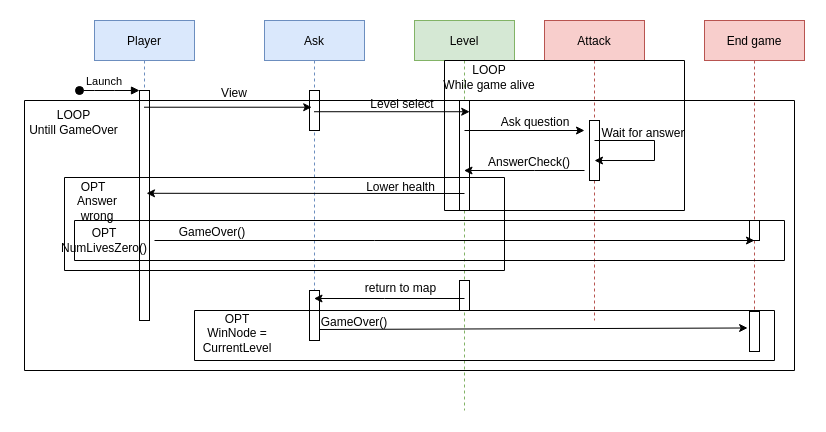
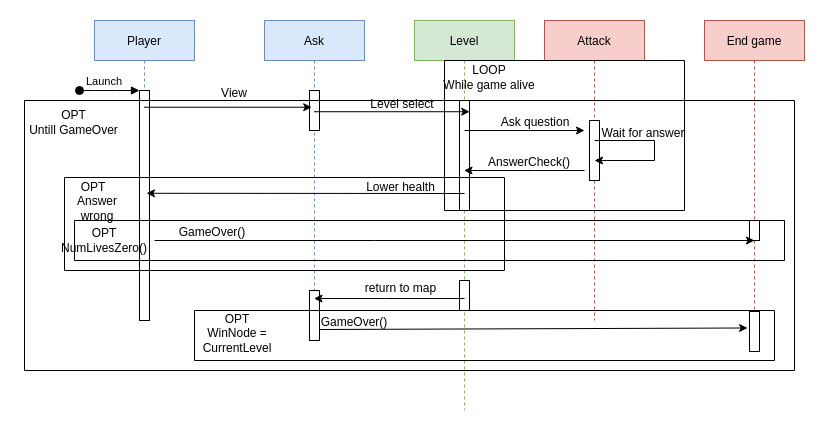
node "LOOP Untill GameOver": label "LOOP Untill GameOver" -> "OPT Untill GameOver"
